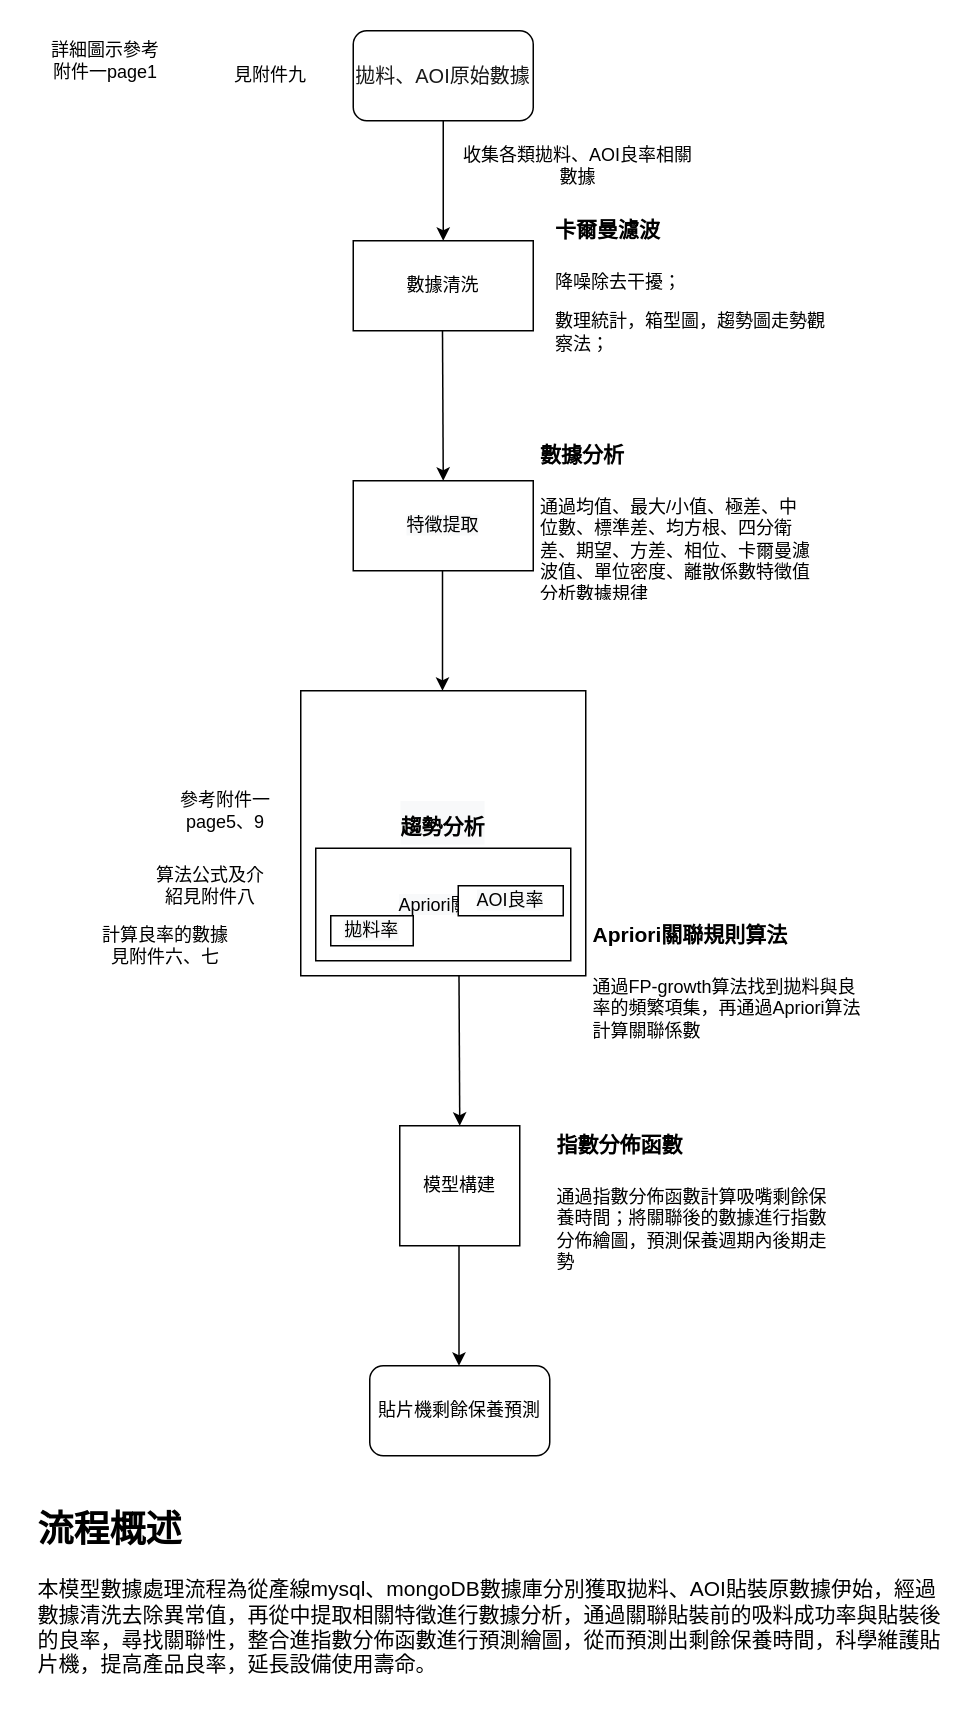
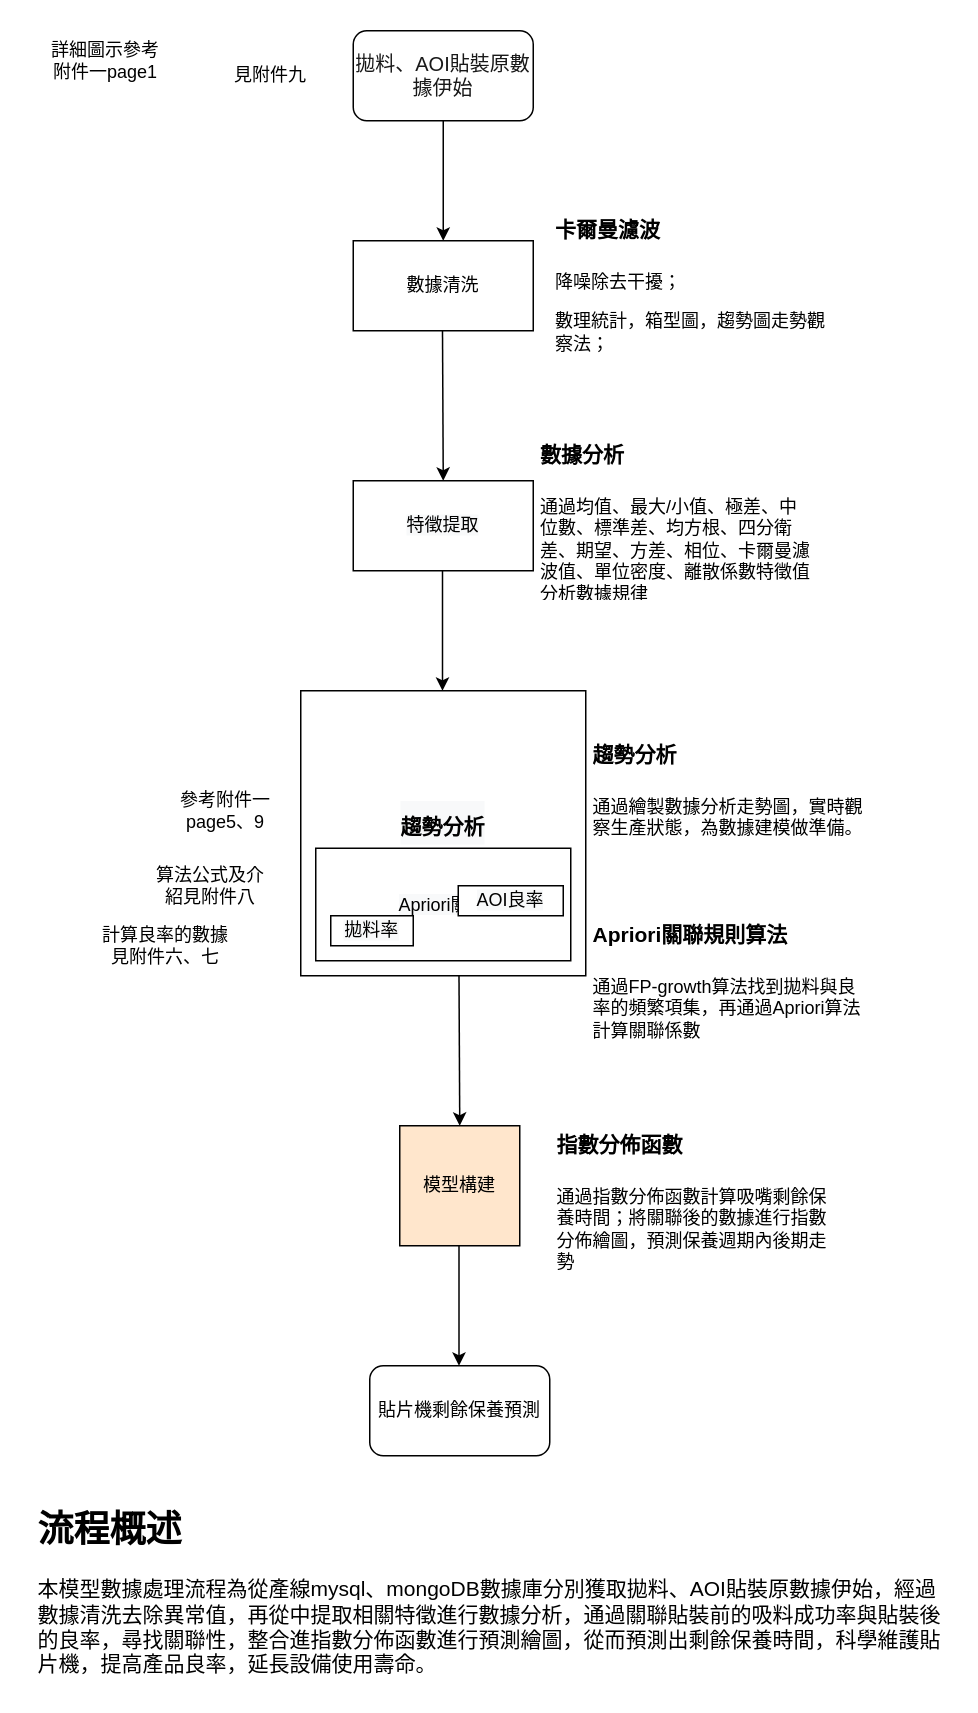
node "拋料、AOI原始數據": label "拋料、AOI原始數據" -> "拋料、AOI貼裝原數據伊始"
node "收集各類拋料、AOI良率相關數據": removed
node "趨勢分析通過繪製數據分析走勢圖，實時觀察生產狀態，為數據建模做準備。": added
node "模型構建": fillcolor #ffffff -> #ffe6cc
